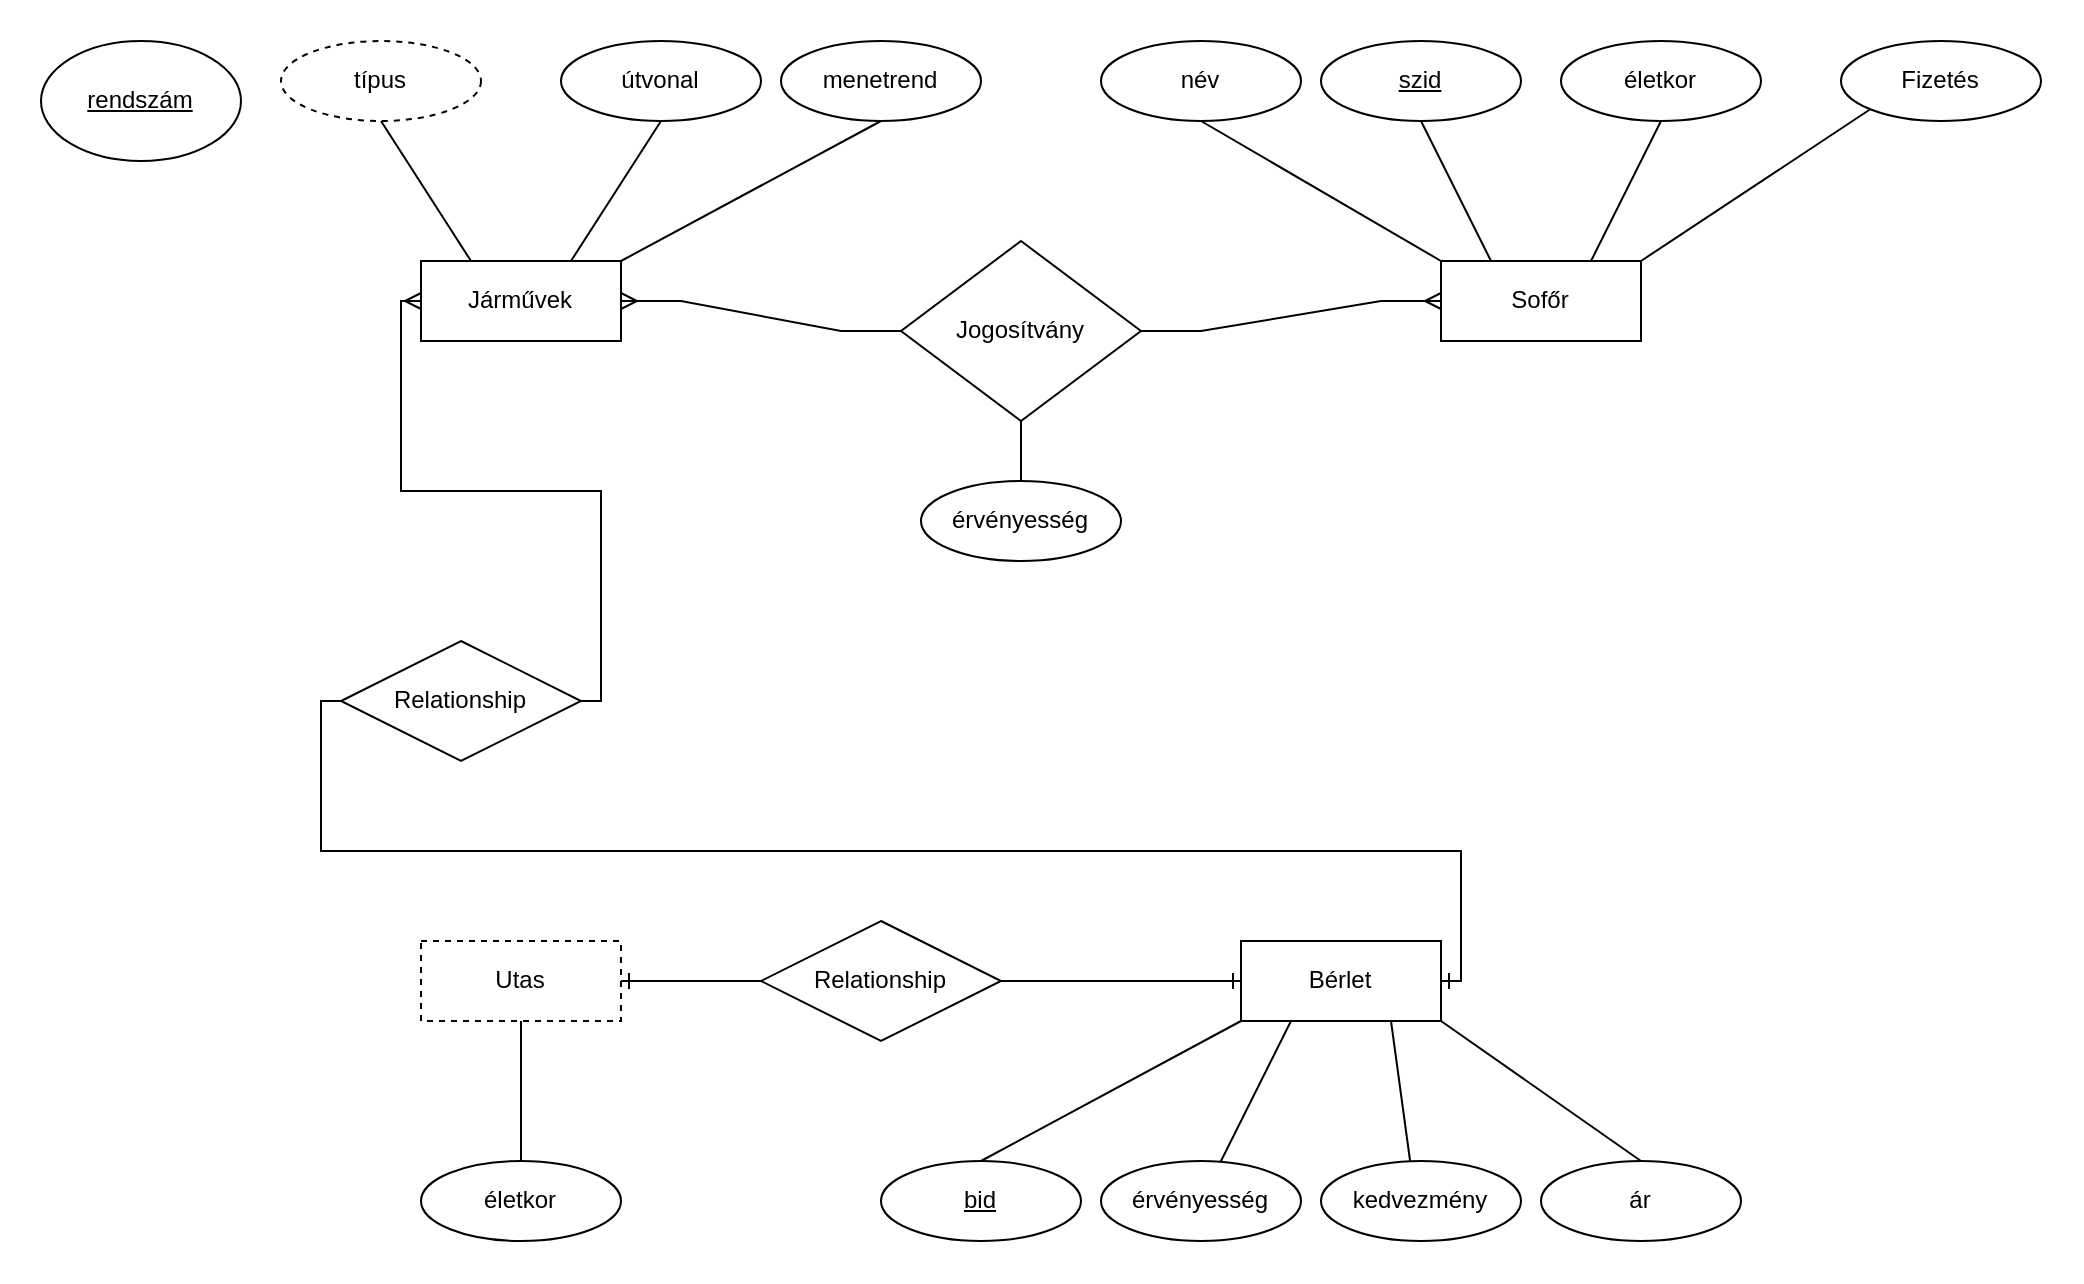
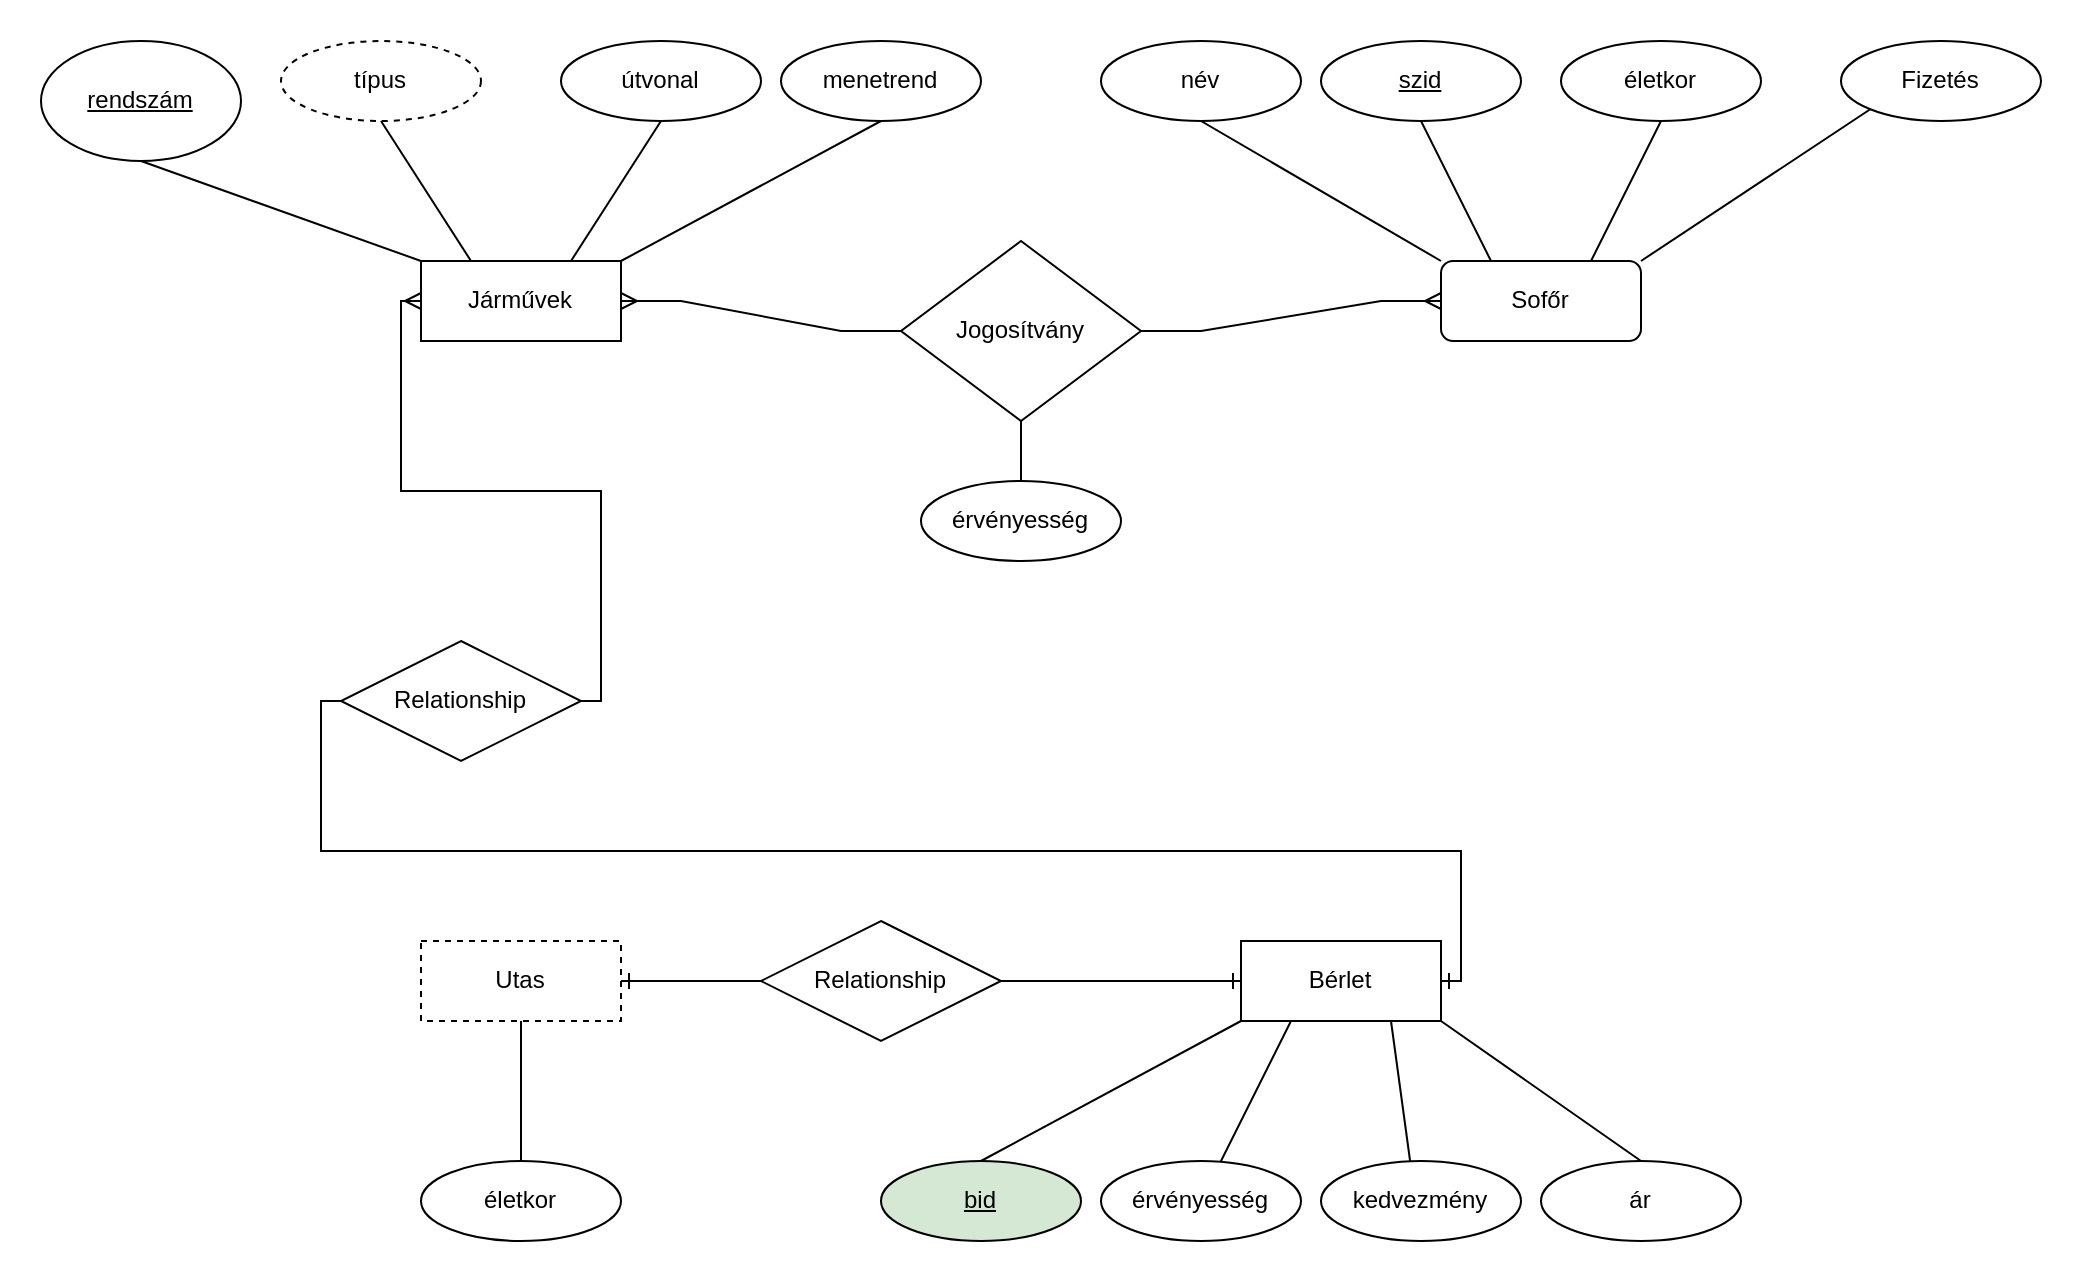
edge "rendszám" -- "Járművek": added
node "Sofőr": shape rectangle -> rounded rectangle
node "bid": fillcolor #ffffff -> #d5e8d4
